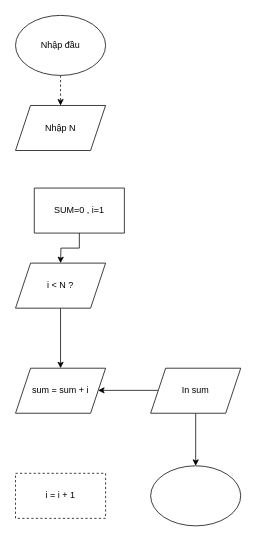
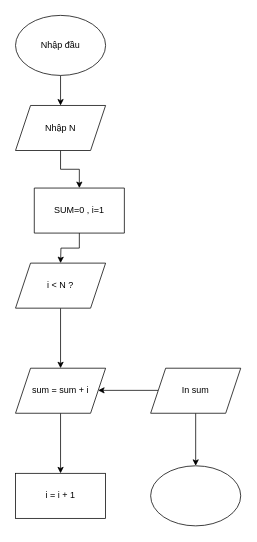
edge "Nhập đầu" -> "Nhập N": style dashed -> solid
edge "Nhập N" -> "SUM=0 , i=1": added
edge "sum = sum + i" -> "i = i + 1": added
node "i = i + 1": style dashed -> solid
